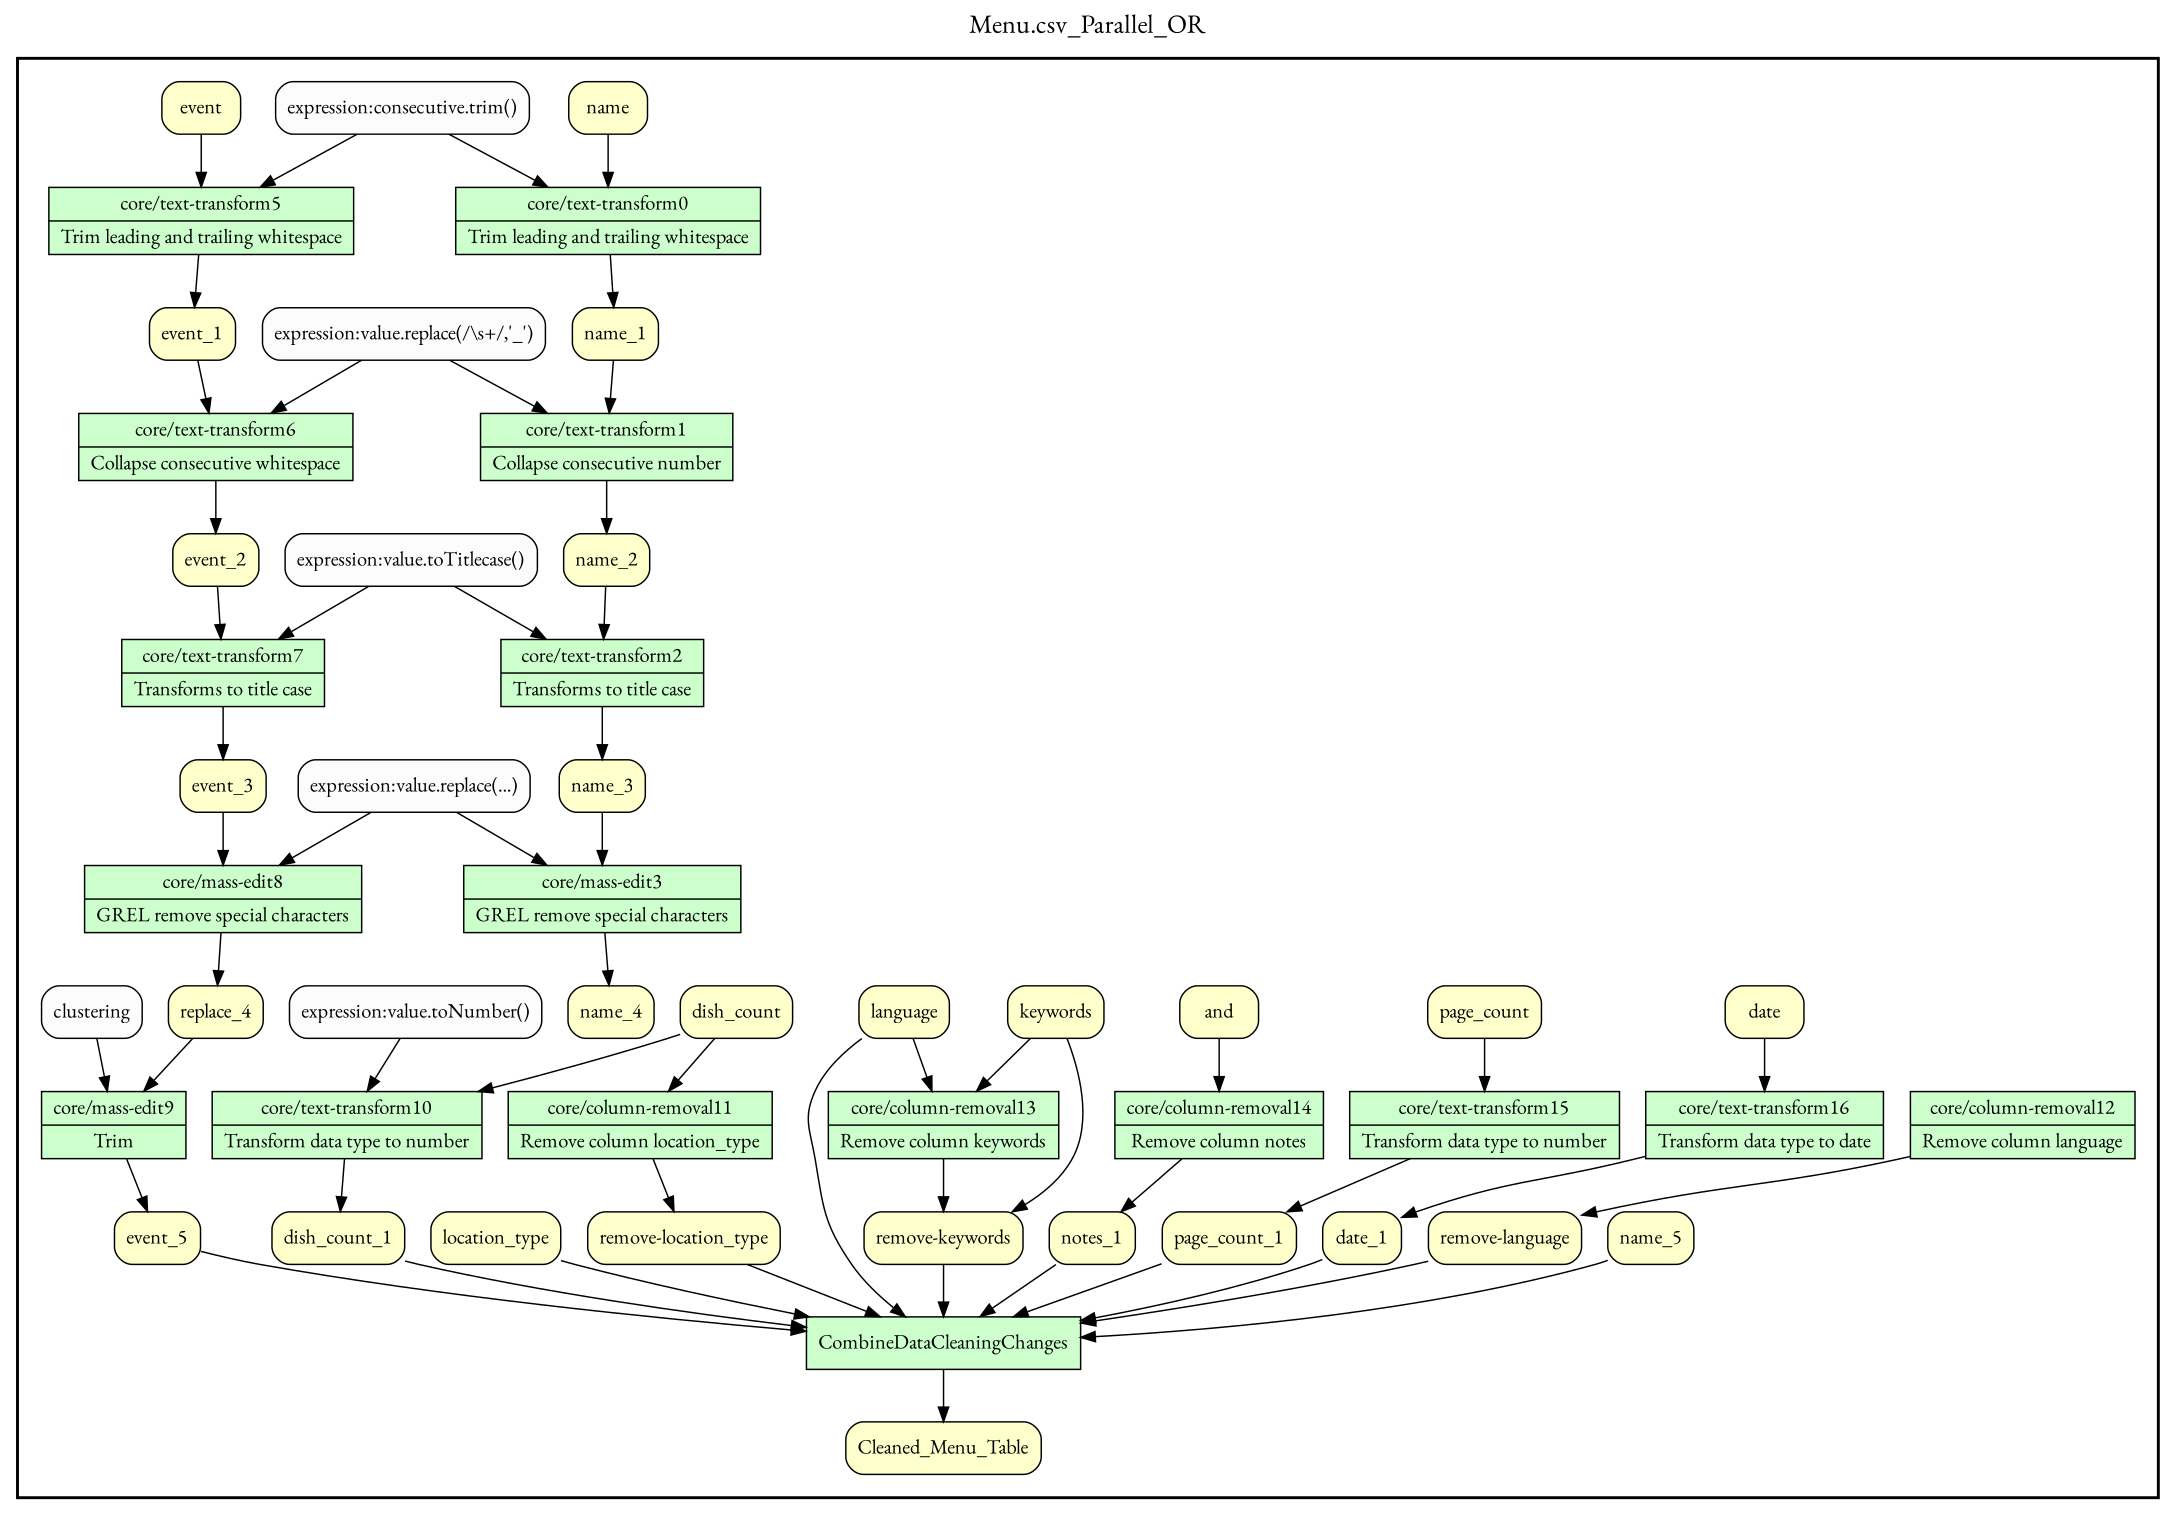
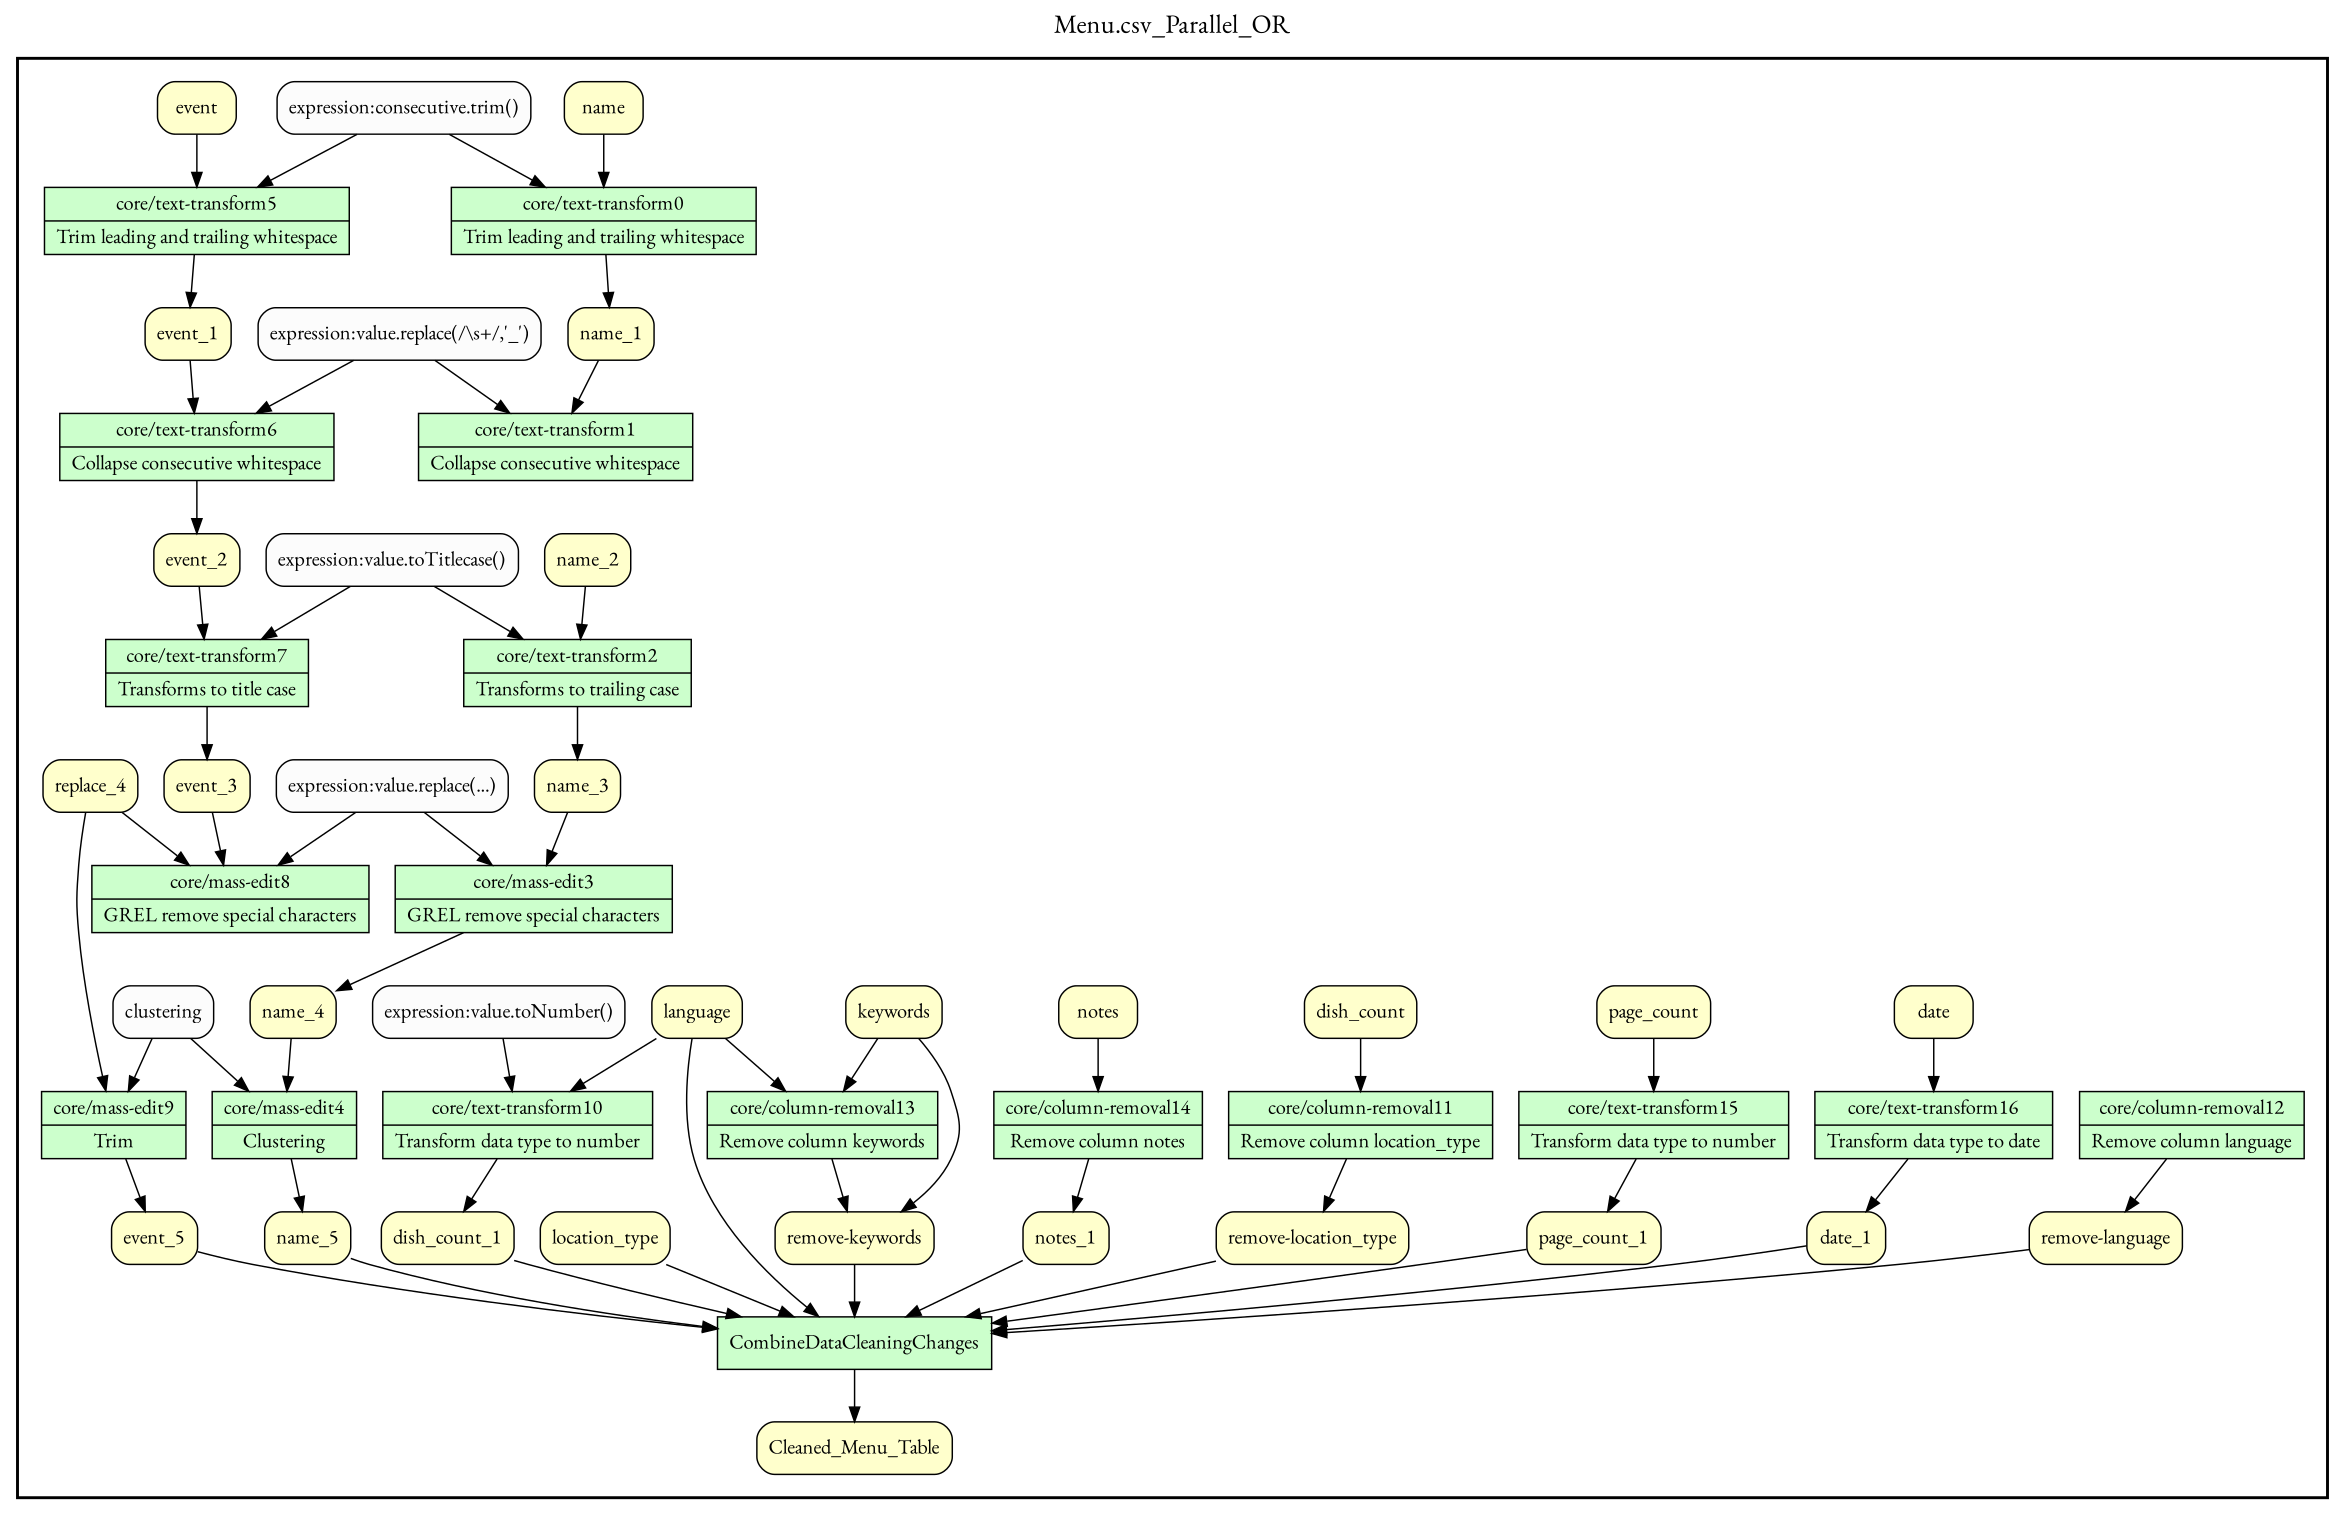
node "core/text-transform1": text "Collapse consecutive number" -> "Collapse consecutive whitespace"
edge "core/text-transform1" -> "name_2": removed
node "core/text-transform2": text "Transforms to title case" -> "Transforms to trailing case"
edge "core/mass-edit8" -> "replace_4": reversed
node "and": label "and" -> "notes"
edge "dish_count" -> "core/text-transform10": now "language" -> "core/text-transform10"
node "core/mass-edit4": added
